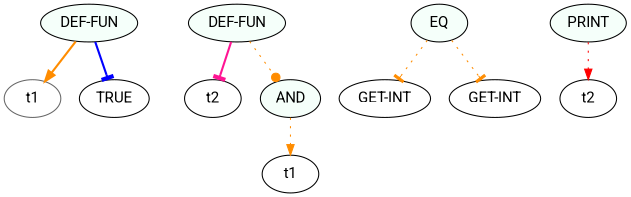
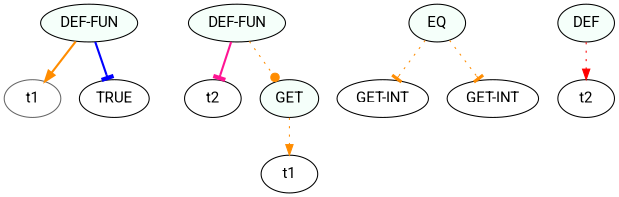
node "PRINT": label "PRINT" -> "DEF"
node "AND": label "AND" -> "GET"
